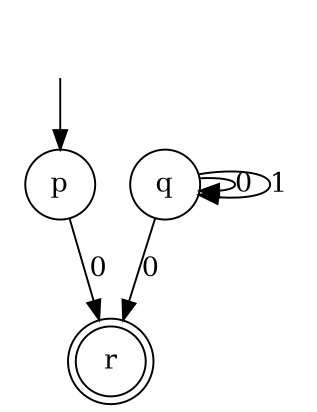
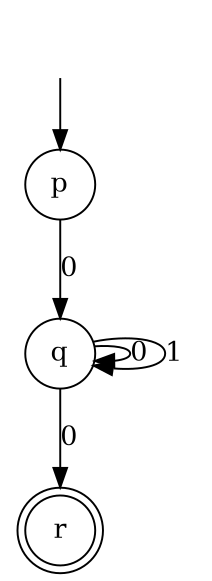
edge "p" -> "r": now "p" -> "q"
